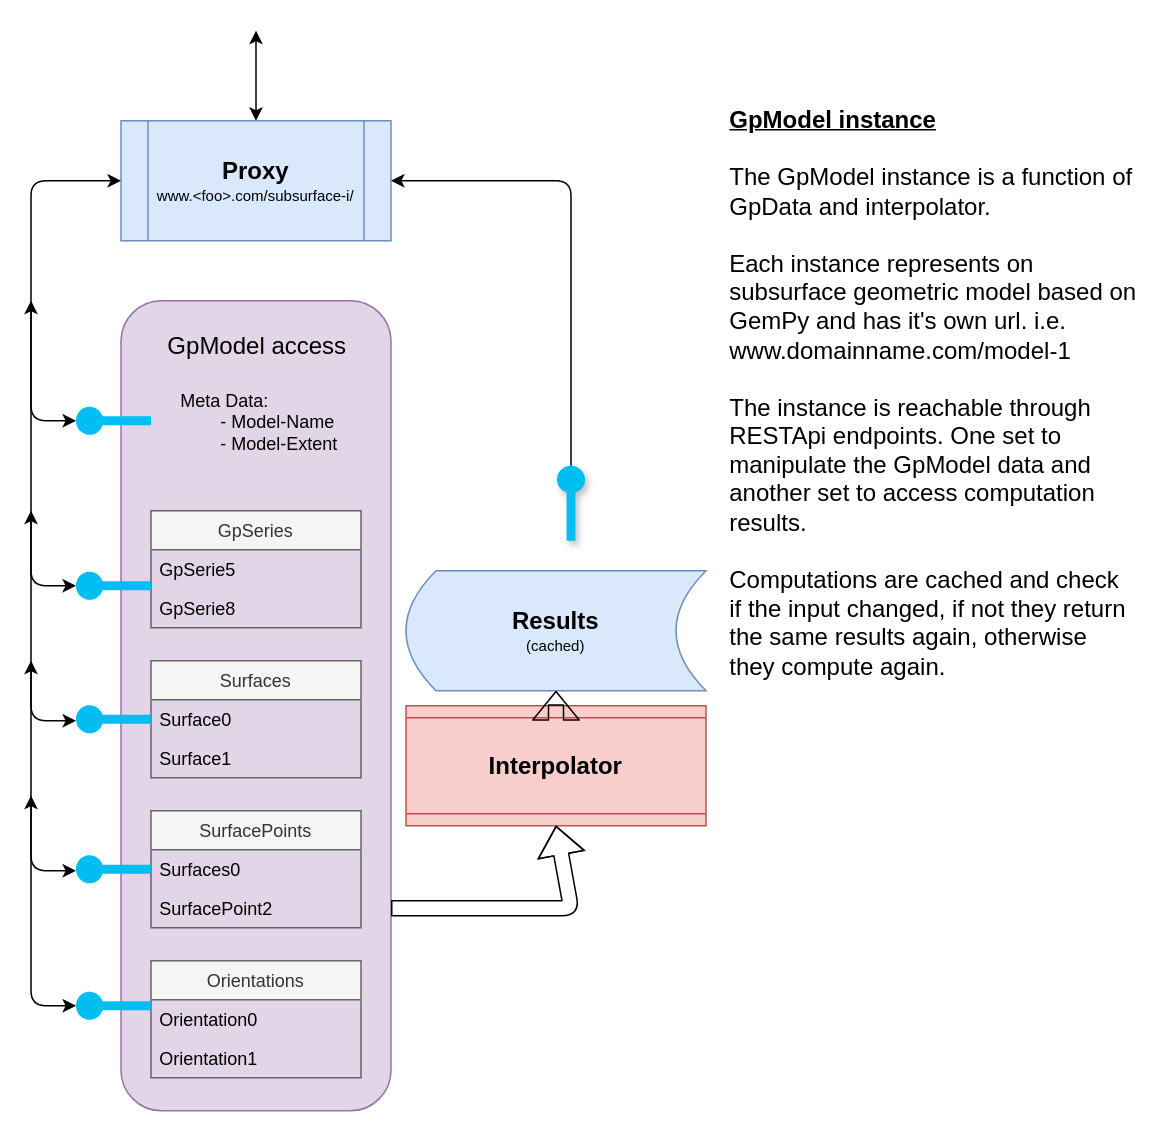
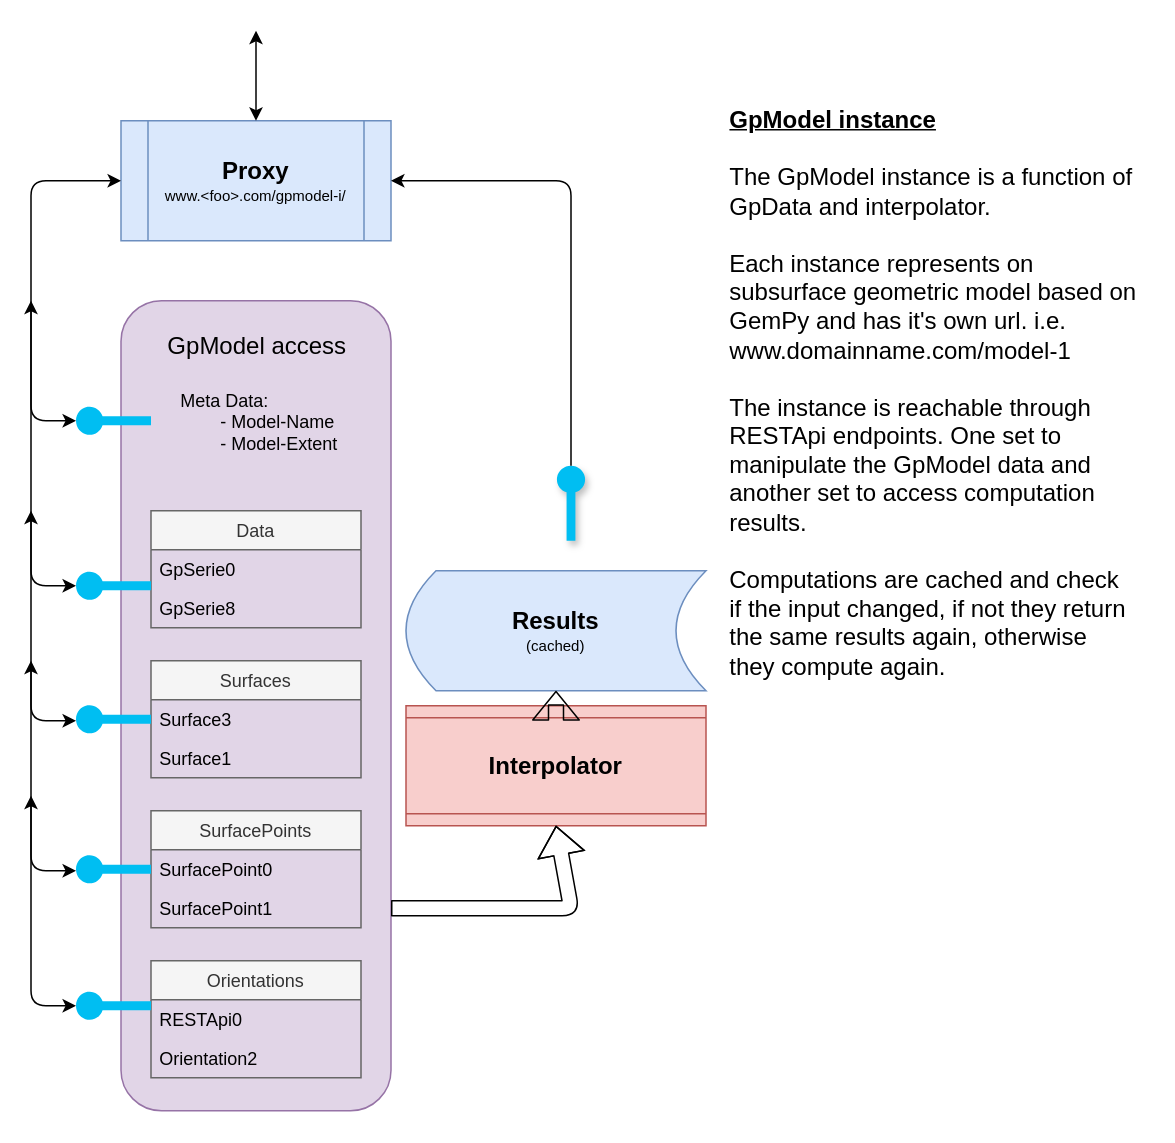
node "Proxy www.<foo>.com/subsurface-i/": label "Proxy www.<foo>.com/subsurface-i/" -> "Proxy www.<foo>.com/gpmodel-i/"
node "GpSeries": label "GpSeries" -> "Data"
node "GpSerie5": label "GpSerie5" -> "GpSerie0"
node "Surface0": label "Surface0" -> "Surface3"
node "Surfaces0": label "Surfaces0" -> "SurfacePoint0"
node "SurfacePoint2": label "SurfacePoint2" -> "SurfacePoint1"
node "Orientation0": label "Orientation0" -> "RESTApi0"
node "Orientation1": label "Orientation1" -> "Orientation2"
